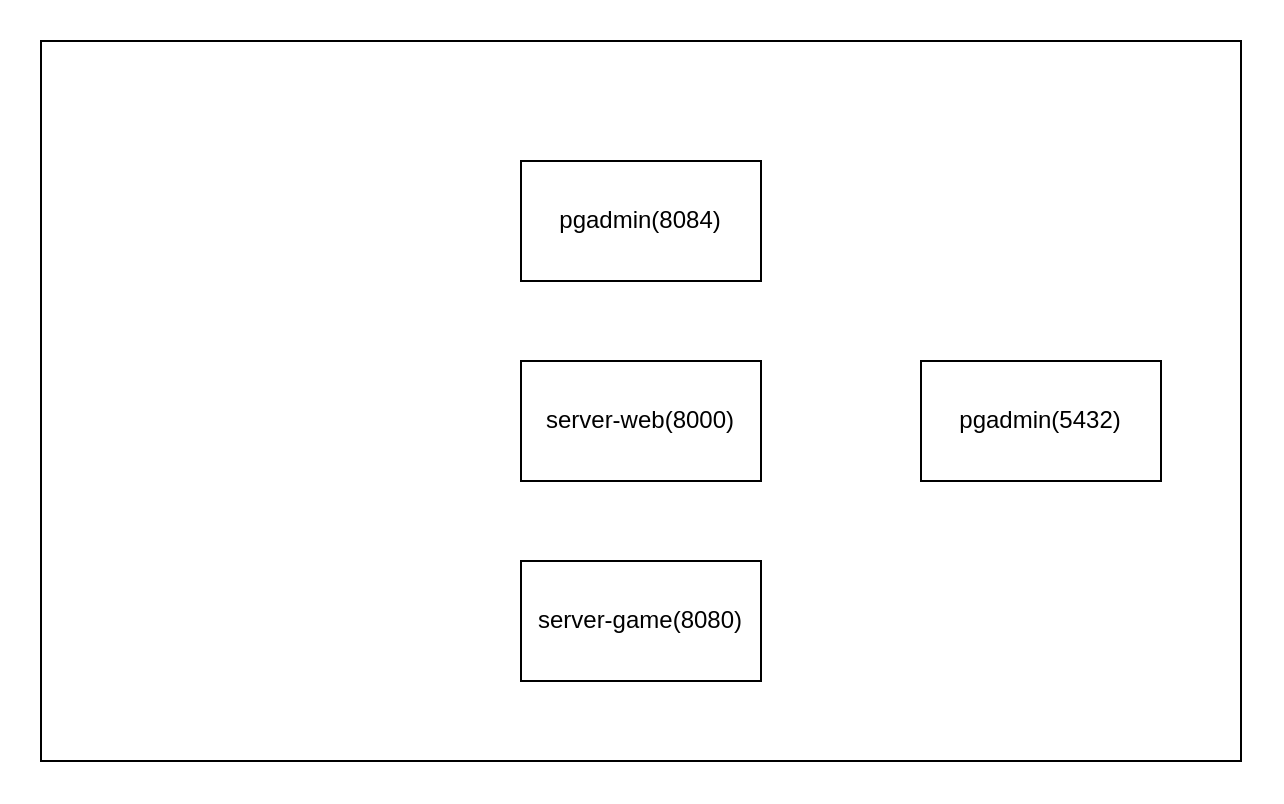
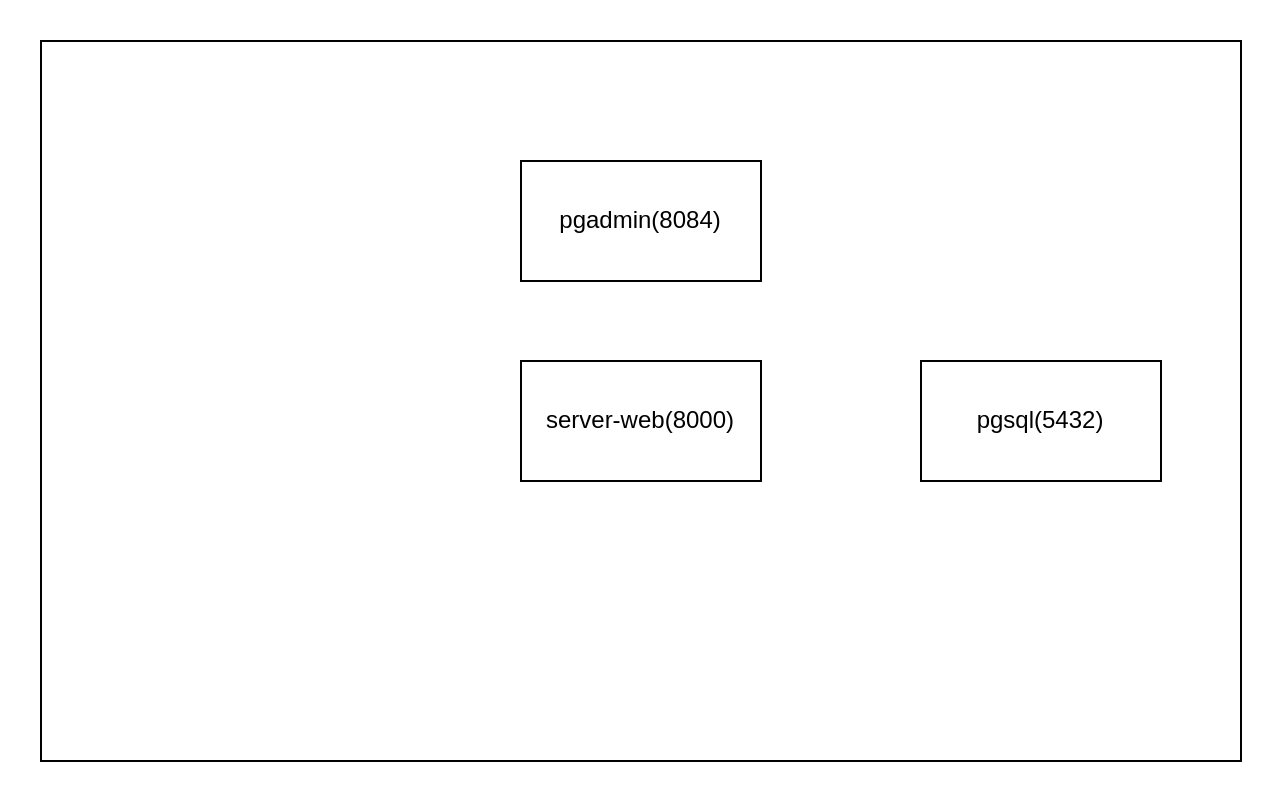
node "pgadmin(5432)": label "pgadmin(5432)" -> "pgsql(5432)"
node "server-game(8080)": removed
